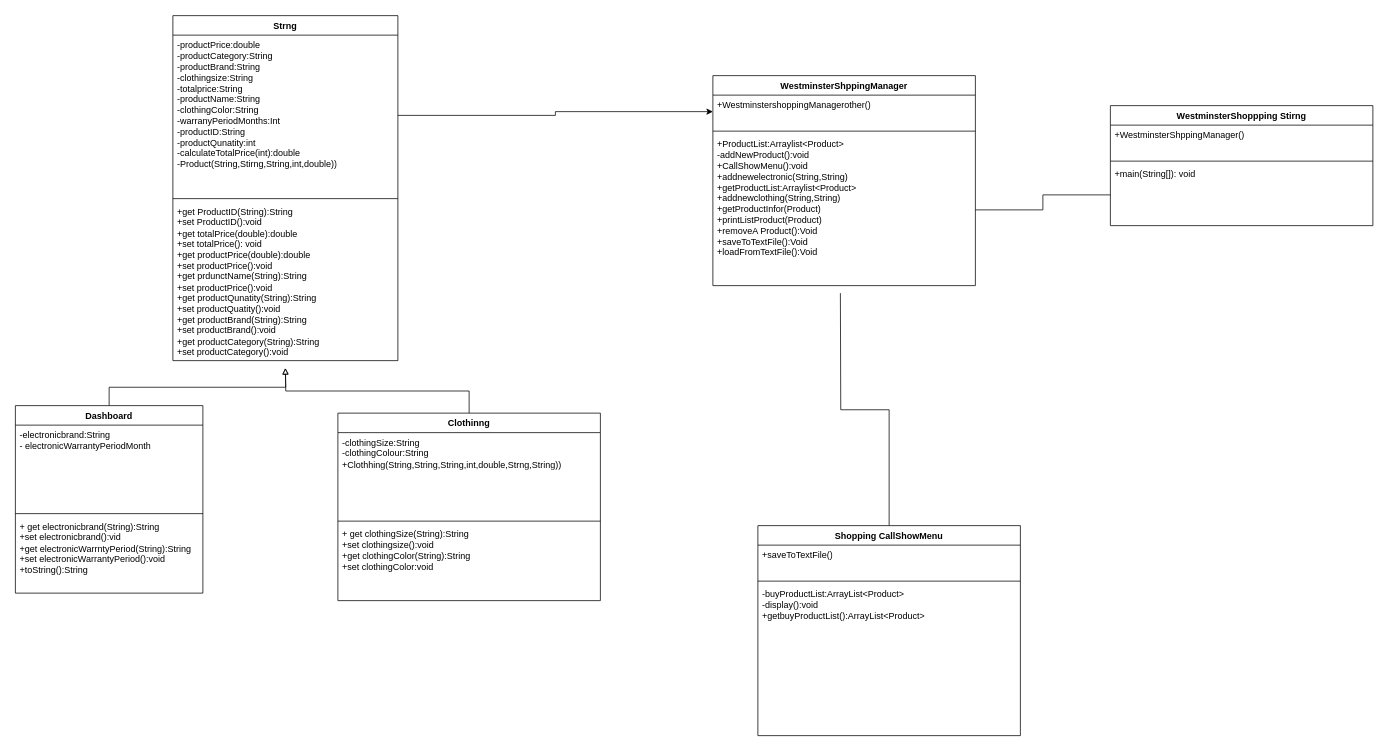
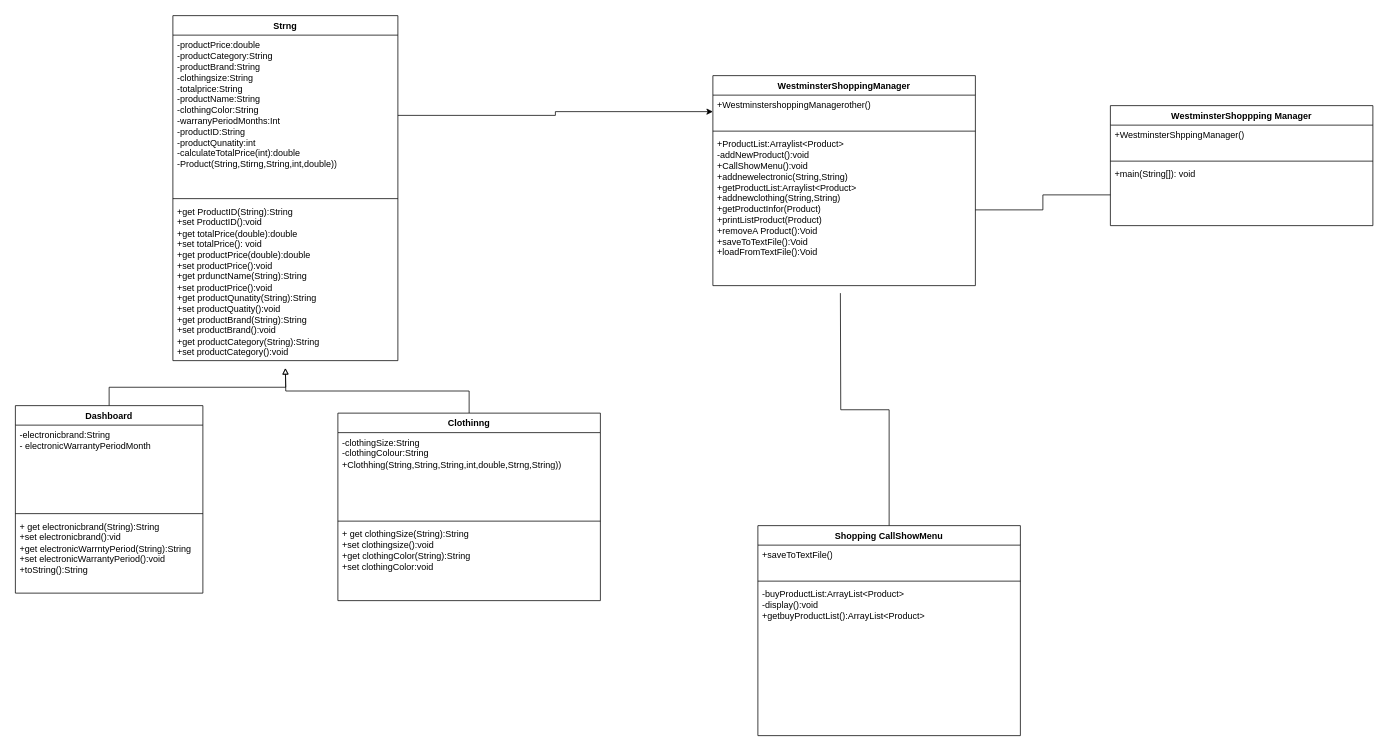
node "WestminsterShppingManager": label "WestminsterShppingManager" -> "WestminsterShoppingManager"
node "WestminsterShoppping Stirng": label "WestminsterShoppping Stirng" -> "WestminsterShoppping Manager"
